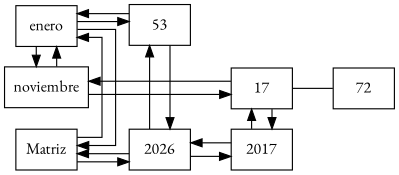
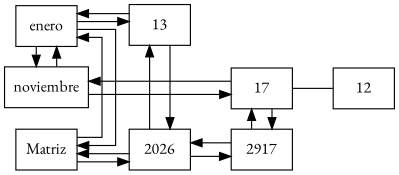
node "53": label "53" -> "13"
node "72": label "72" -> "12"
node "2017": label "2017" -> "2917"
